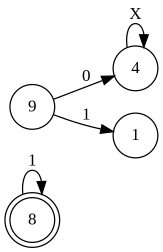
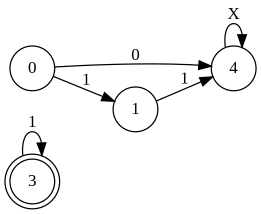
edge "1" -> "4": added, label "1"
node "9": label "9" -> "0"
node "8": label "8" -> "3"
